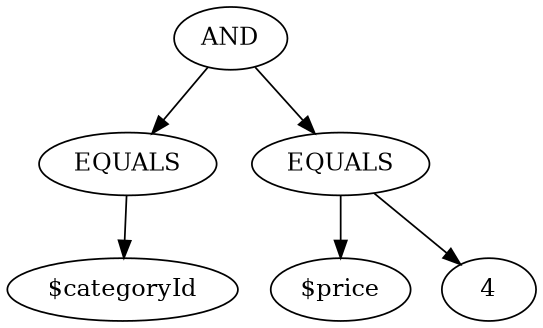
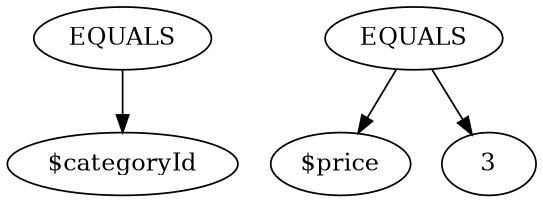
node "AND": removed
node "4": label "4" -> "3"
